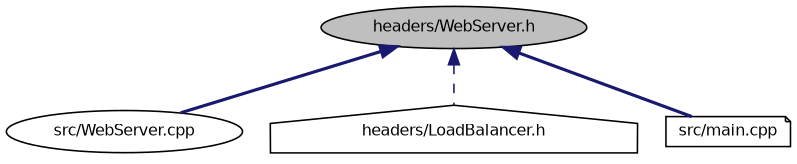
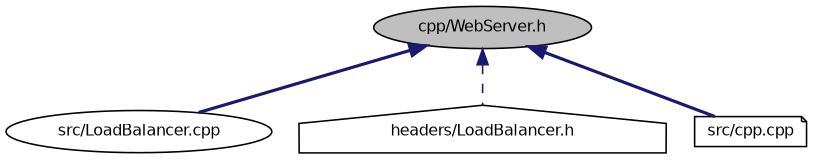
node "headers/WebServer.h": label "headers/WebServer.h" -> "cpp/WebServer.h"
node "src/WebServer.cpp": label "src/WebServer.cpp" -> "src/LoadBalancer.cpp"
node "src/main.cpp": label "src/main.cpp" -> "src/cpp.cpp"
